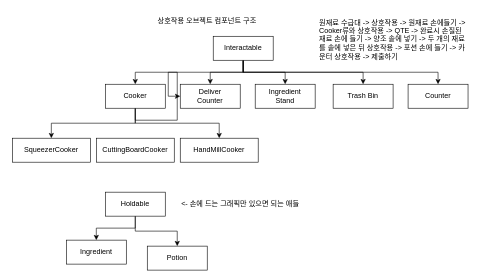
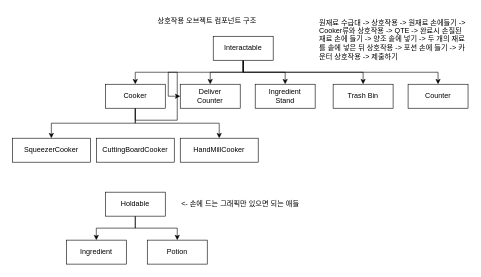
node "Potion": moved (177, 258) -> (177, 252)
